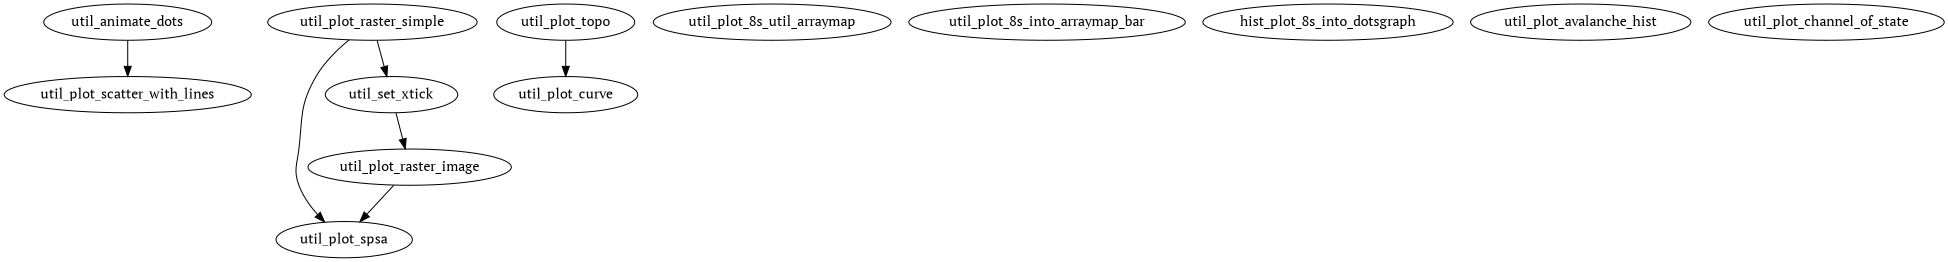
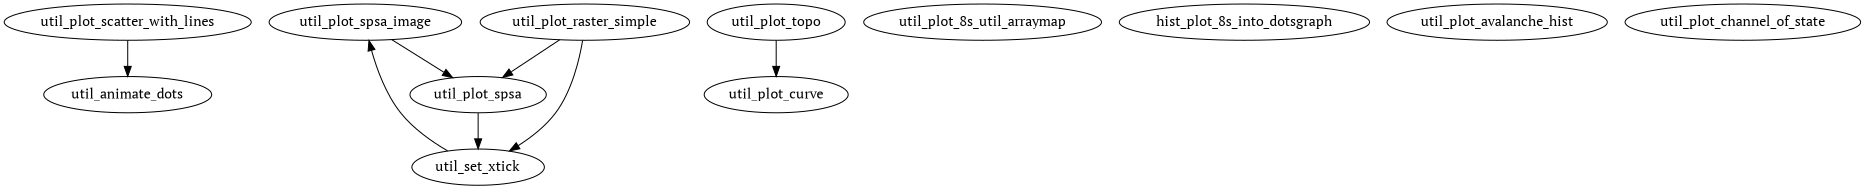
node "util_plot_8s_into_arraymap_bar": removed
edge "util_animate_dots" -> "util_plot_scatter_with_lines": reversed
edge "util_plot_spsa" -> "util_set_xtick": added
node "util_plot_raster_image": label "util_plot_raster_image" -> "util_plot_spsa_image"
